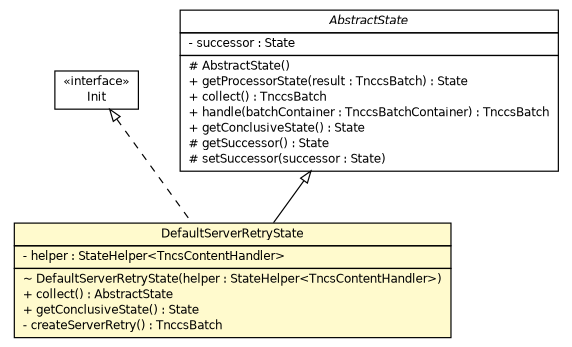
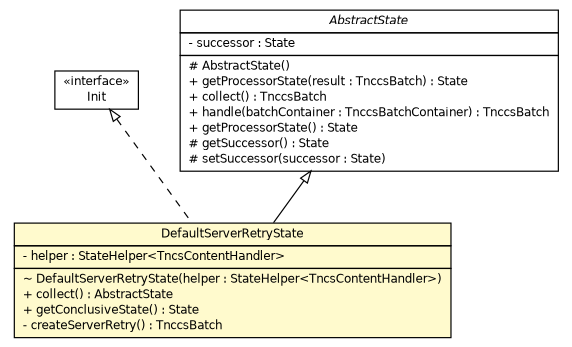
node "AbstractState": text "+ getConclusiveState() : State" -> "+ getProcessorState() : State"
